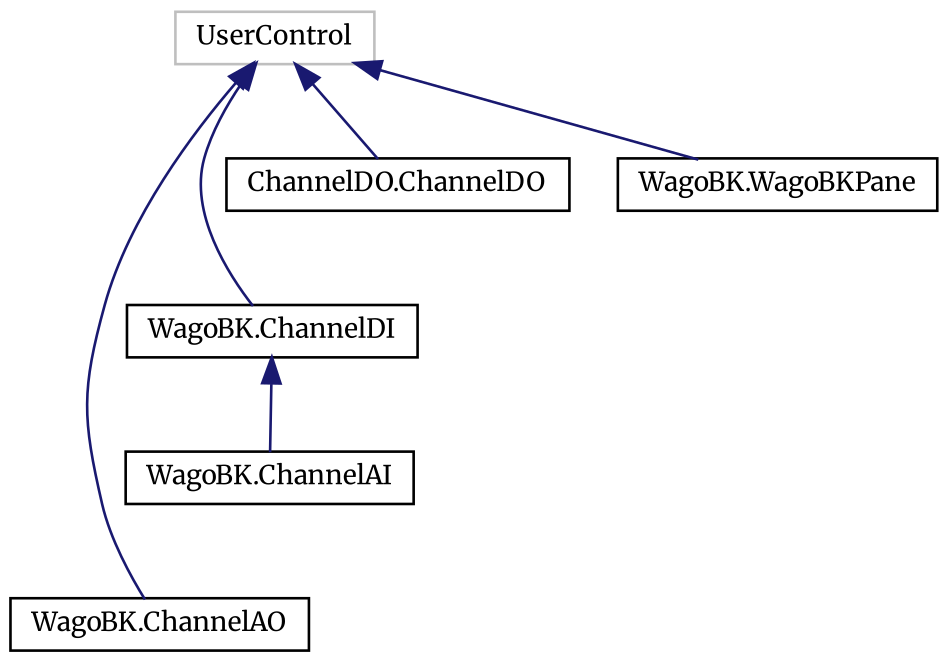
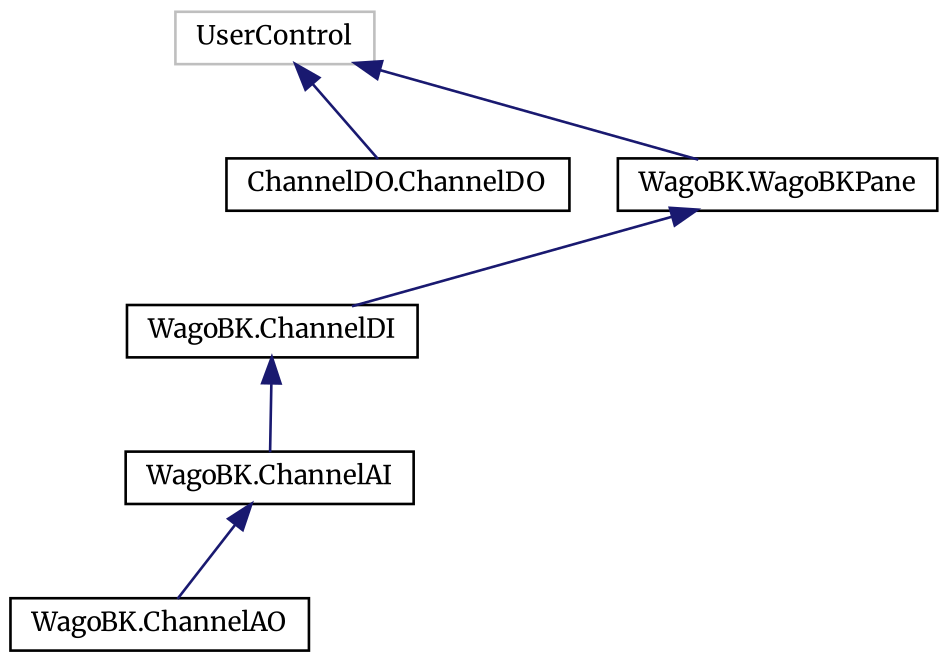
edge "WagoBK.ChannelDI" -> "UserControl": now "WagoBK.ChannelDI" -> "WagoBK.WagoBKPane"
edge "WagoBK.ChannelAO" -> "UserControl": now "WagoBK.ChannelAO" -> "WagoBK.ChannelAI"
